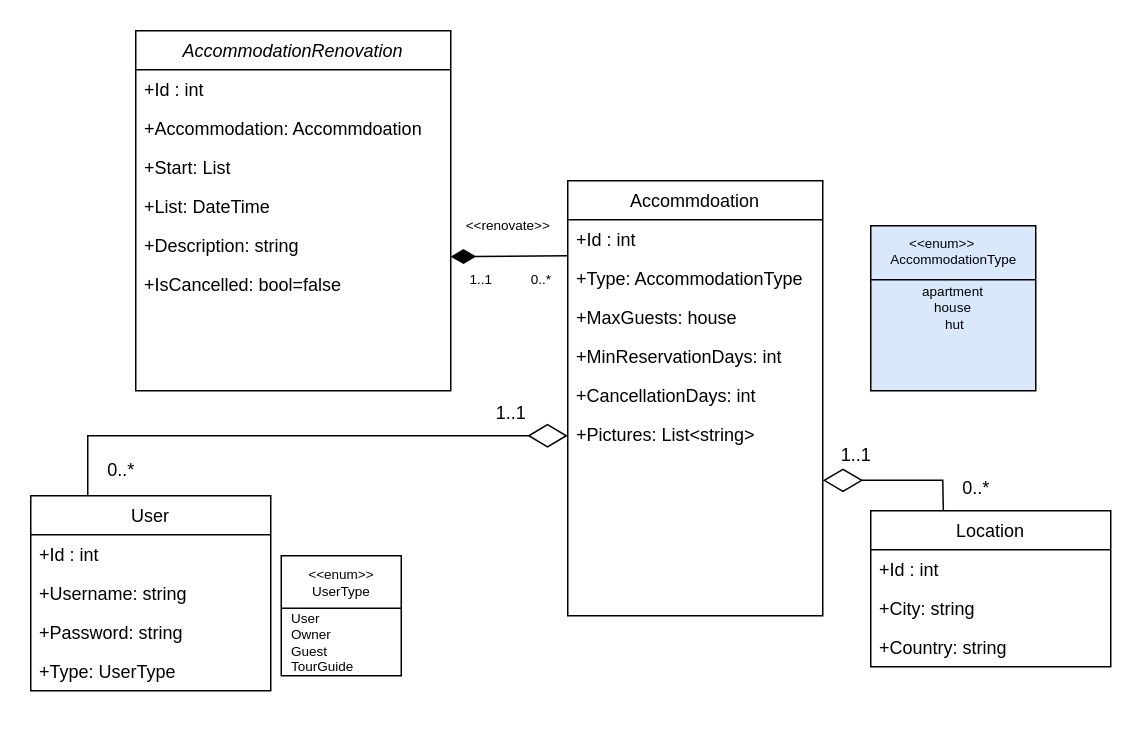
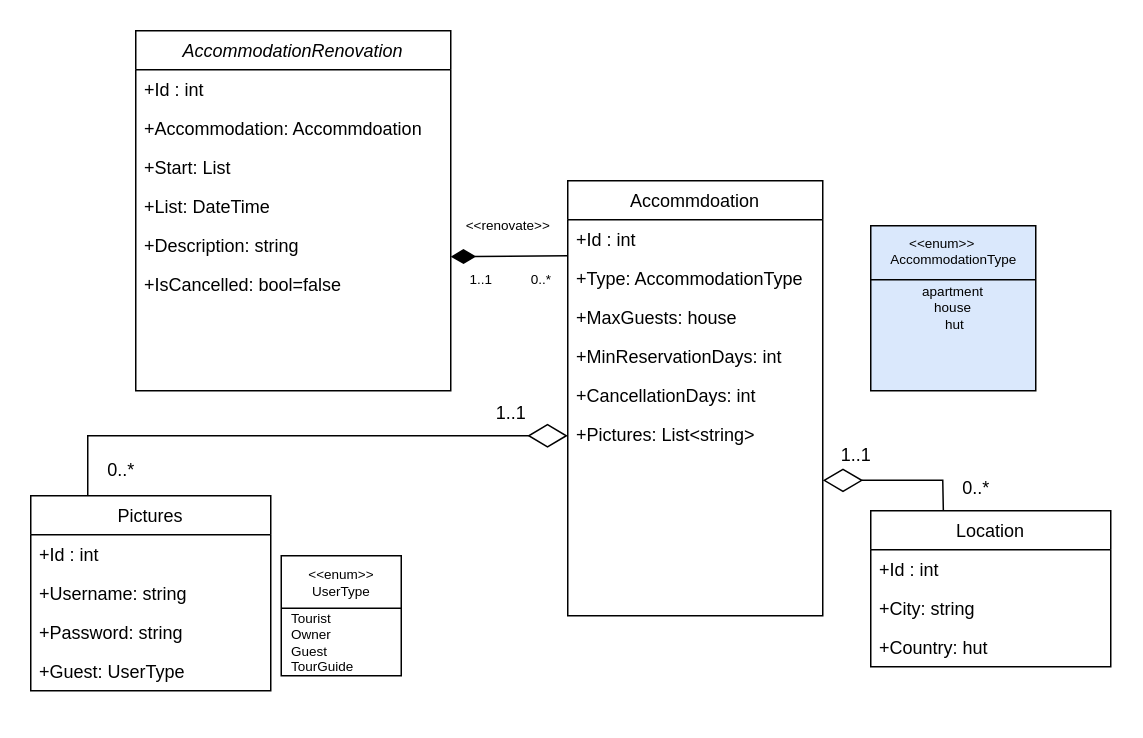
node "User": label "User" -> "Pictures"
node "User Owner Guest TourGuide": label "User Owner Guest TourGuide" -> "Tourist Owner Guest TourGuide"
node "+Country: string": label "+Country: string" -> "+Country: hut"
node "+Type: UserType": label "+Type: UserType" -> "+Guest: UserType"
